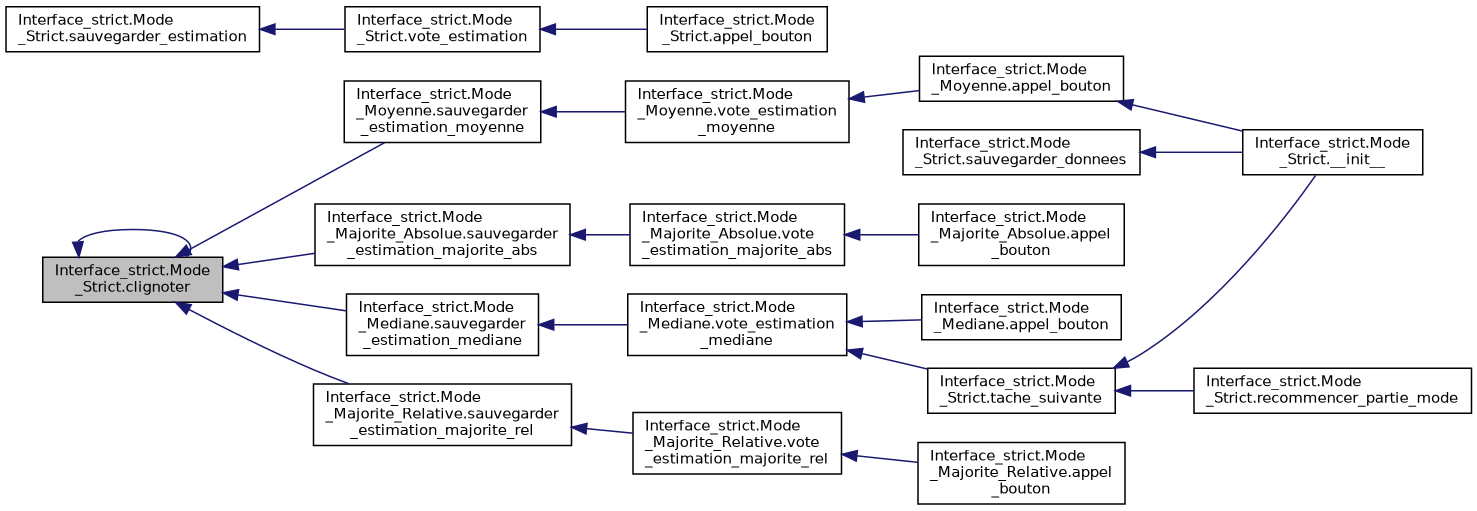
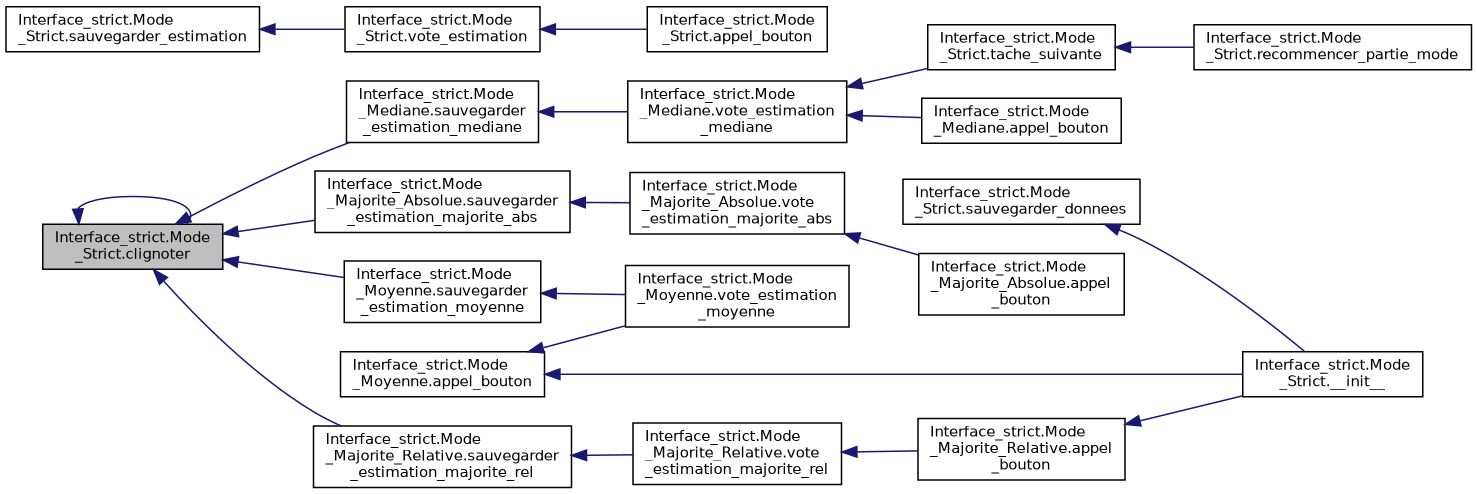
edge "Interface_strict.Mode _Moyenne.appel_bouton" -> "Interface_strict.Mode _Moyenne.vote_estimation _moyenne": reversed
edge "Interface_strict.Mode _Strict.__init__" -> "Interface_strict.Mode _Strict.tache_suivante": now "Interface_strict.Mode _Strict.__init__" -> "Interface_strict.Mode _Majorite_Relative.appel _bouton"
